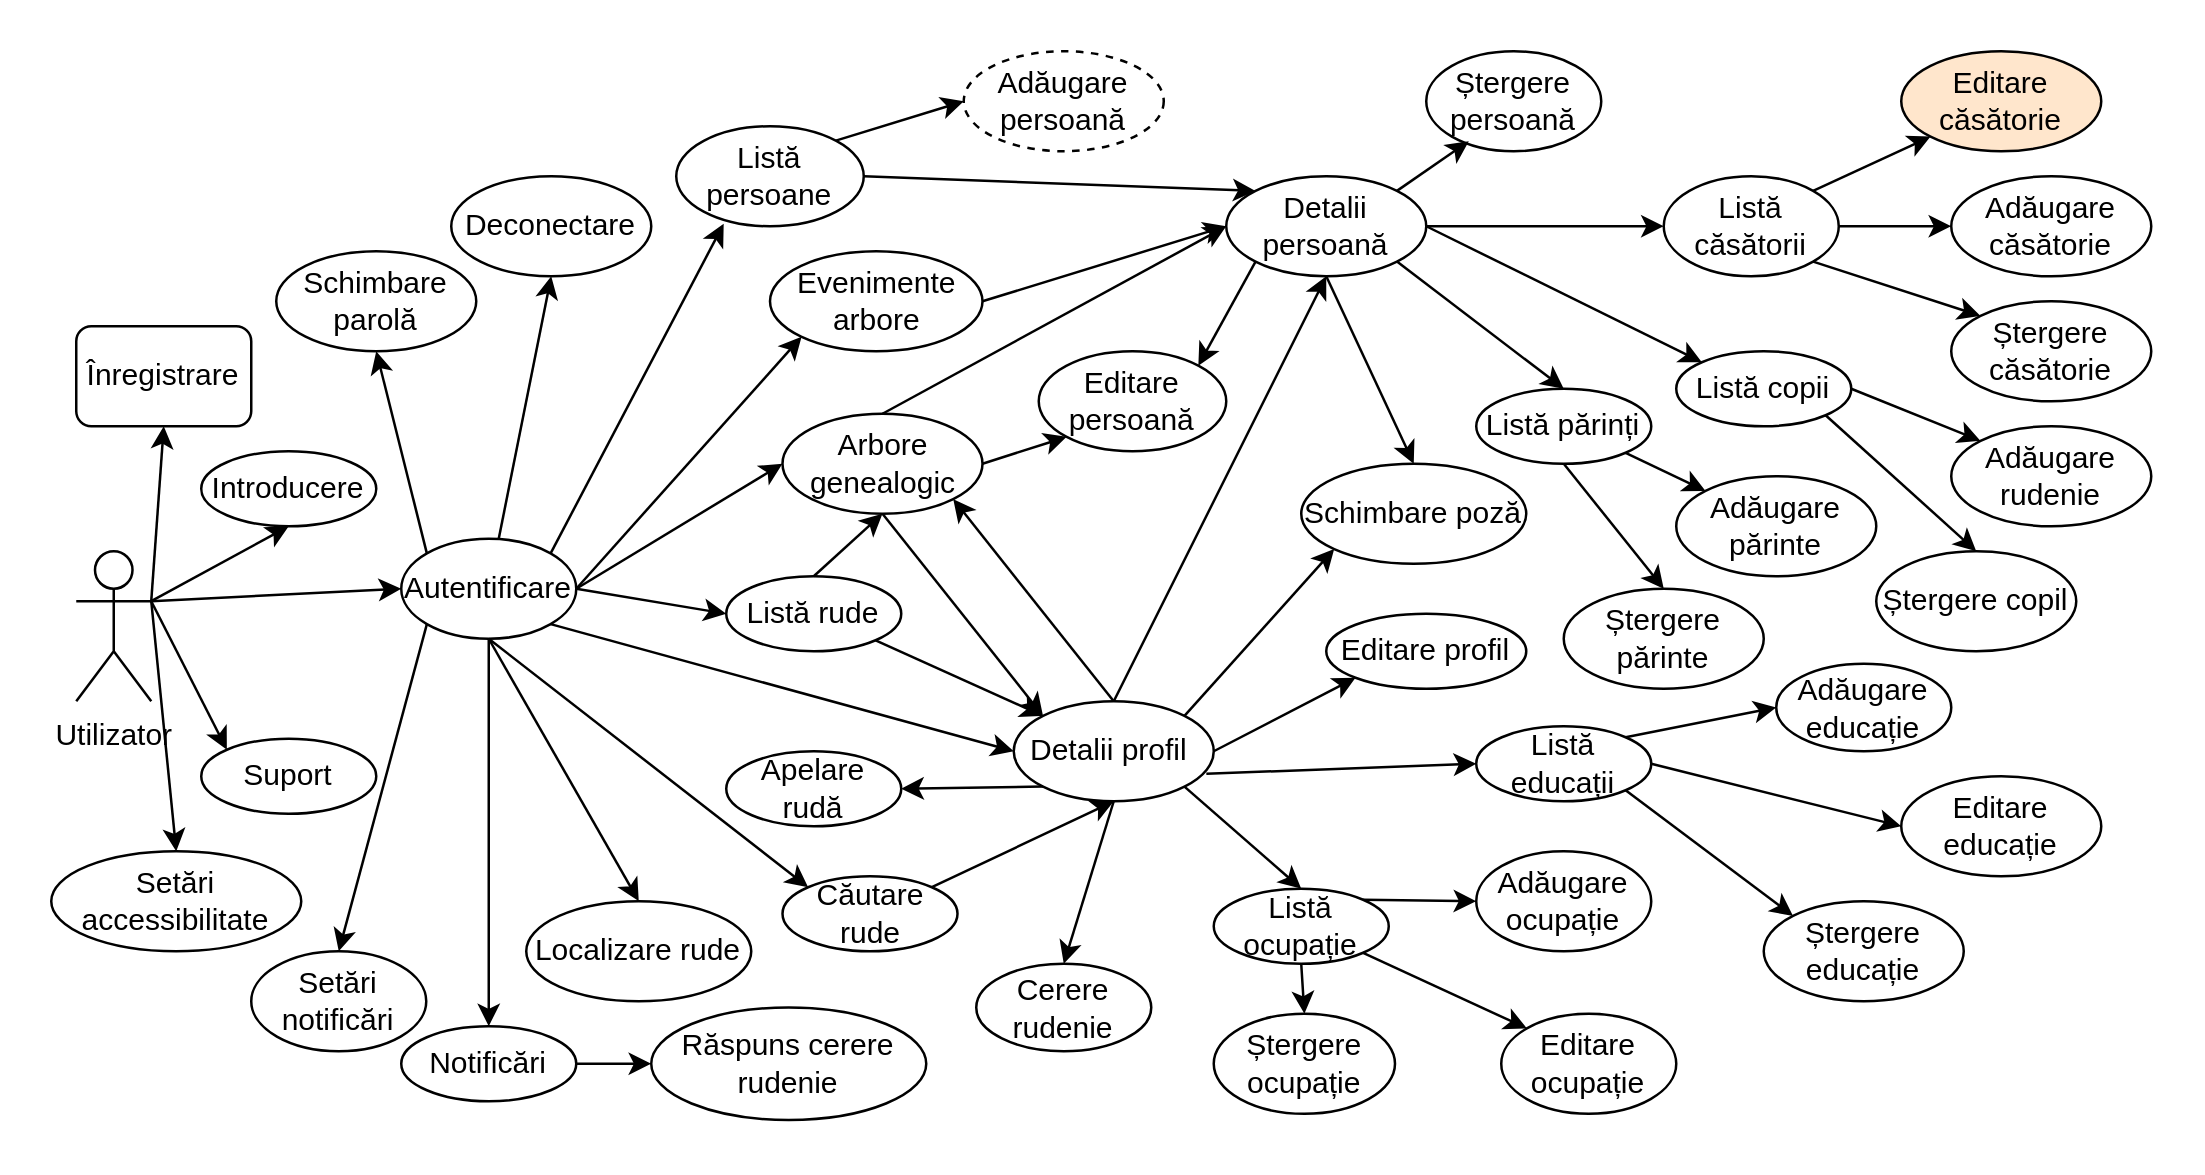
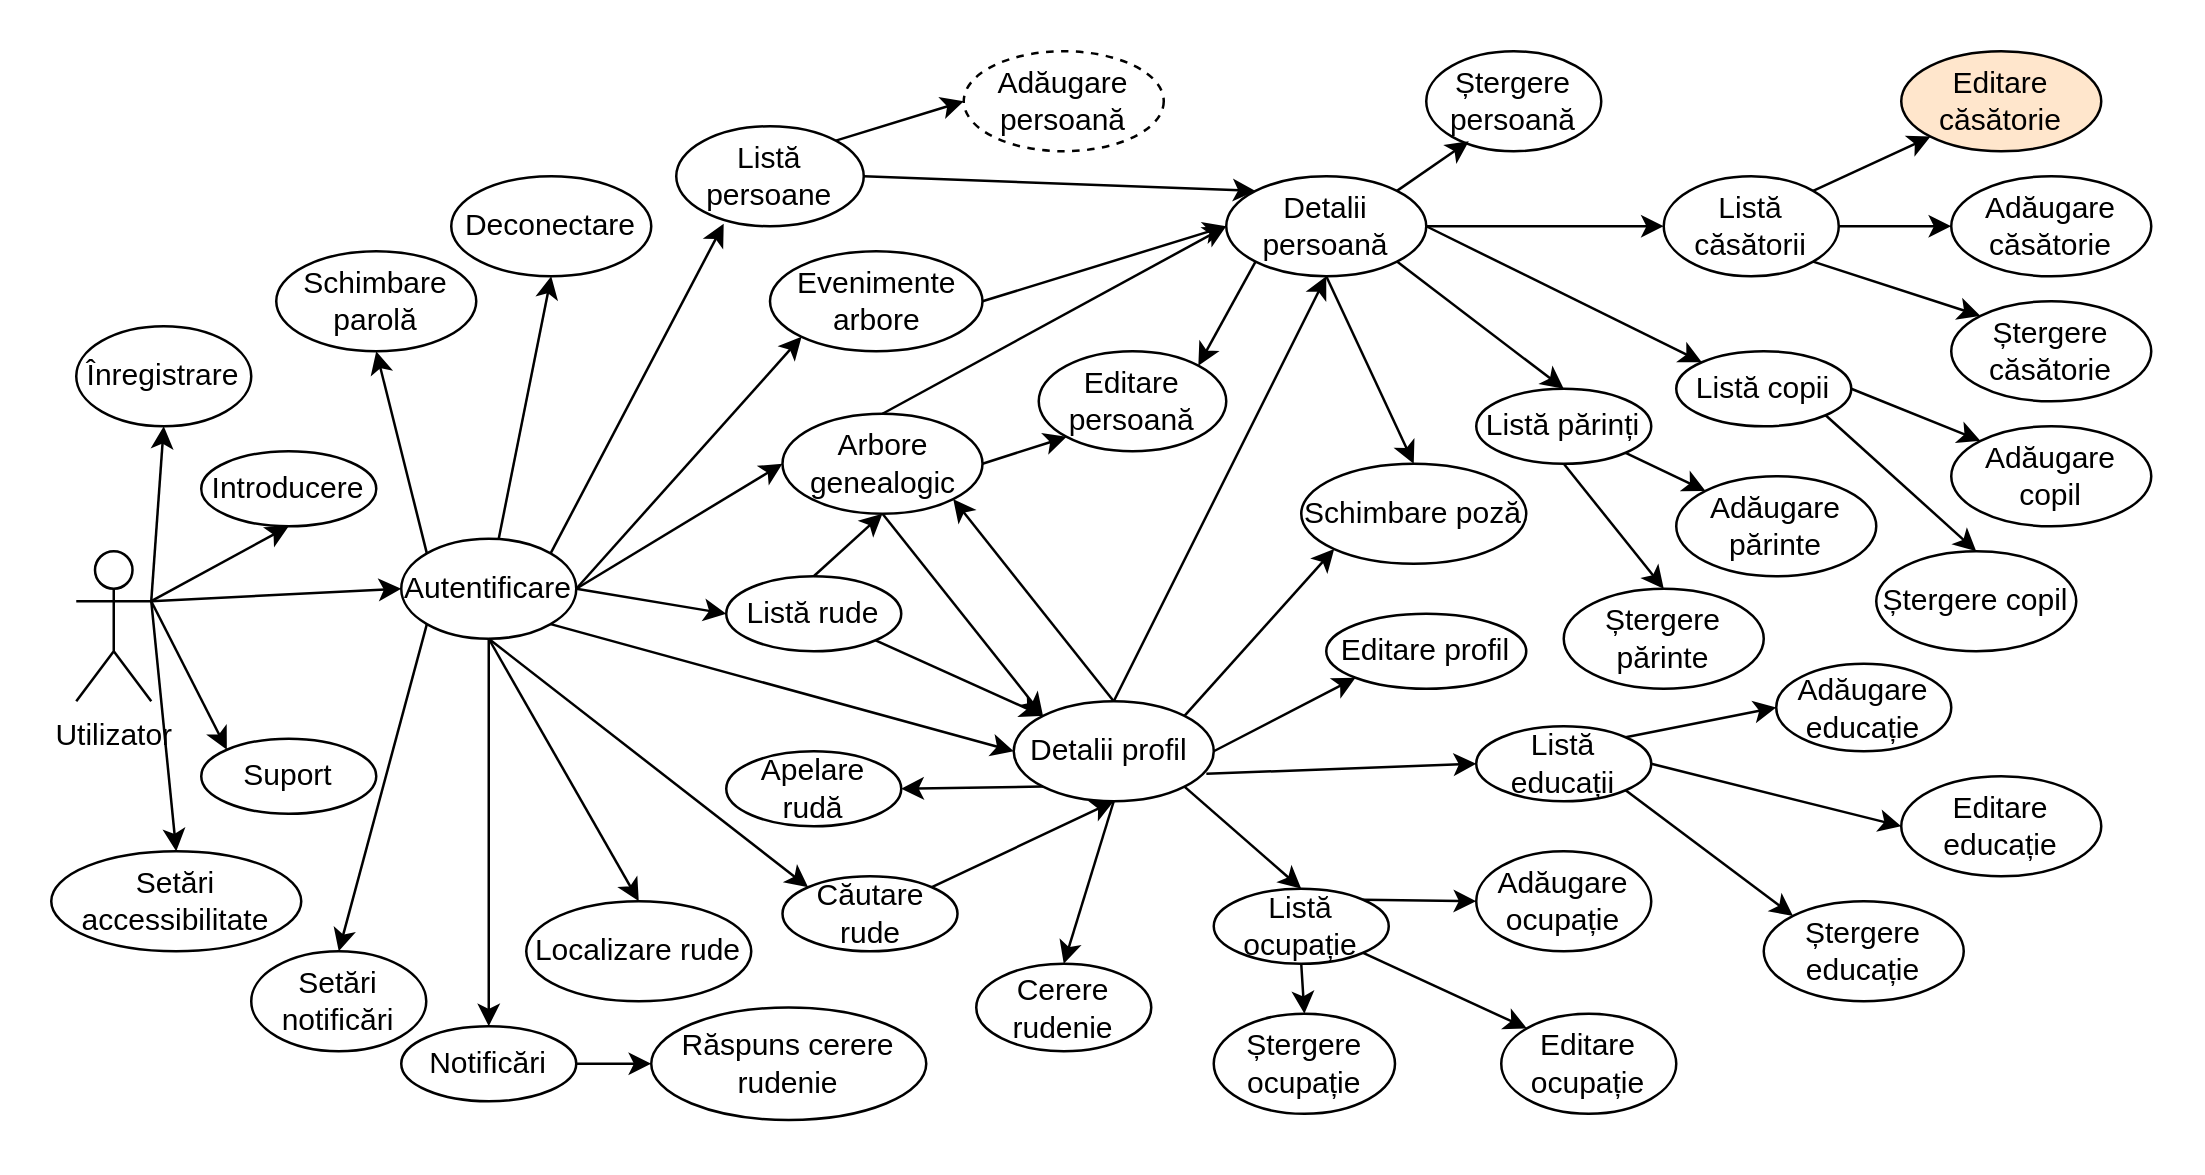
node "Înregistrare": shape rounded rectangle -> ellipse
node "Adăugare rudenie": label "Adăugare rudenie" -> "Adăugare copil"
